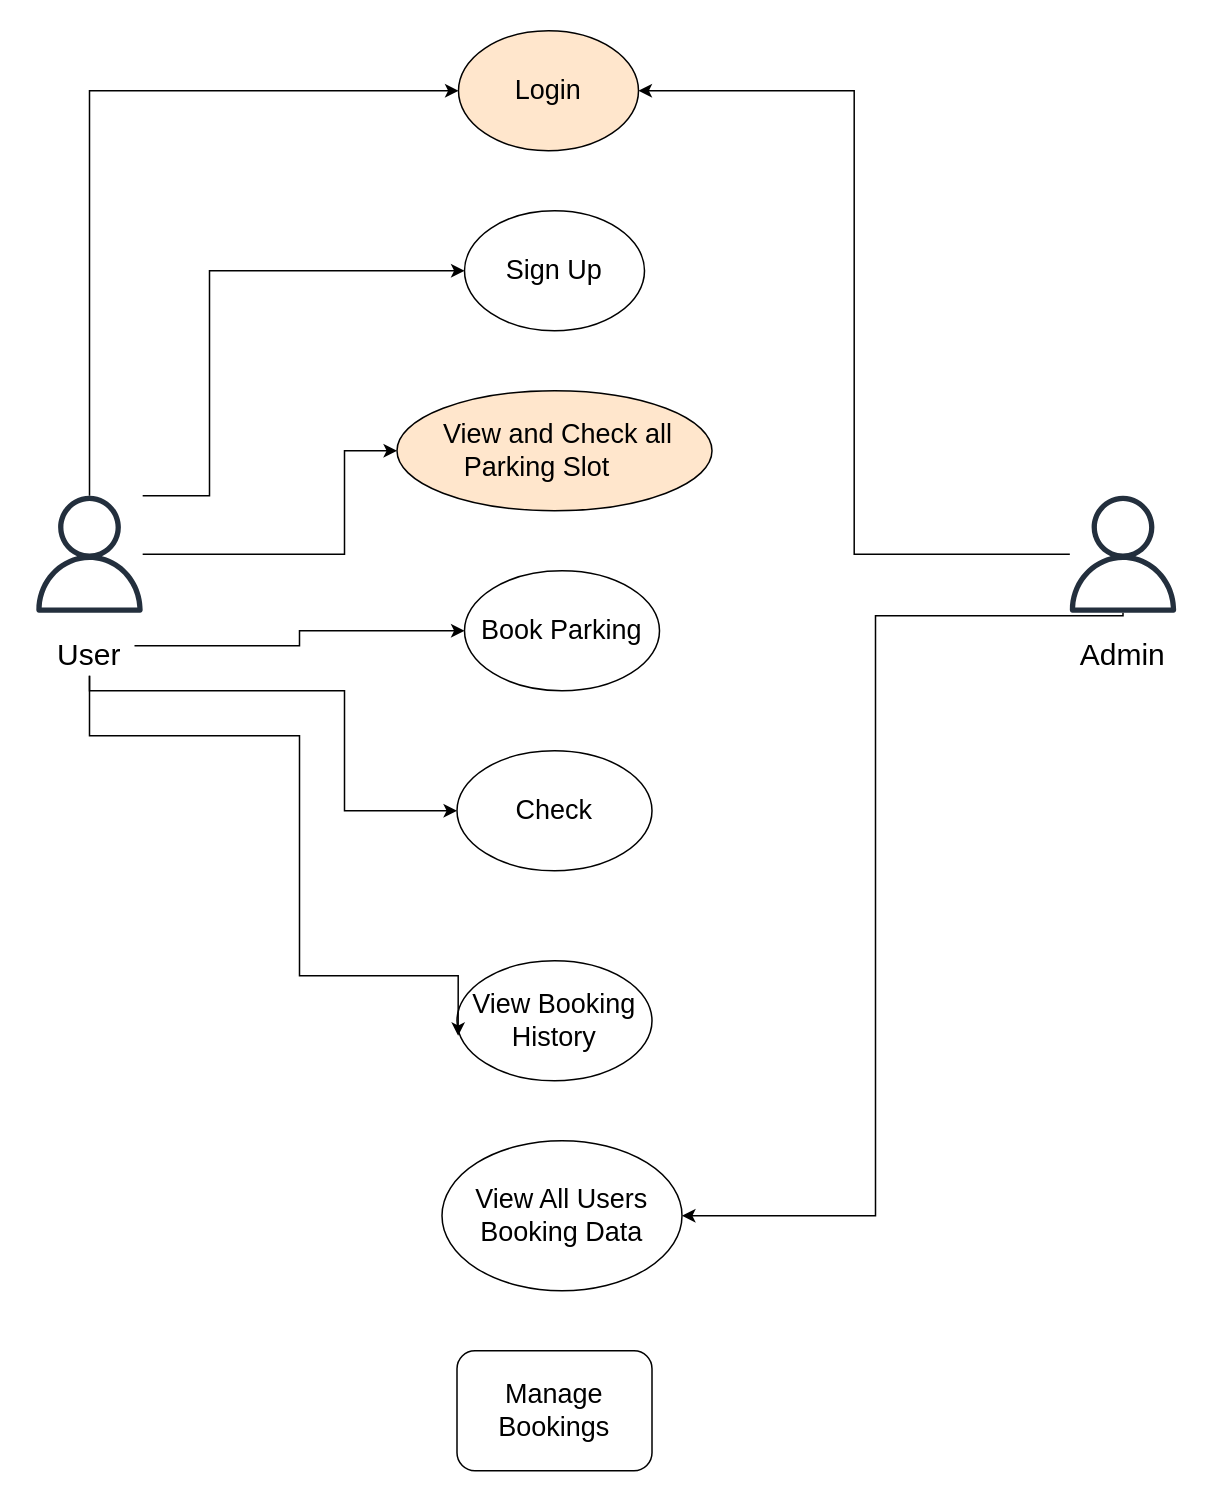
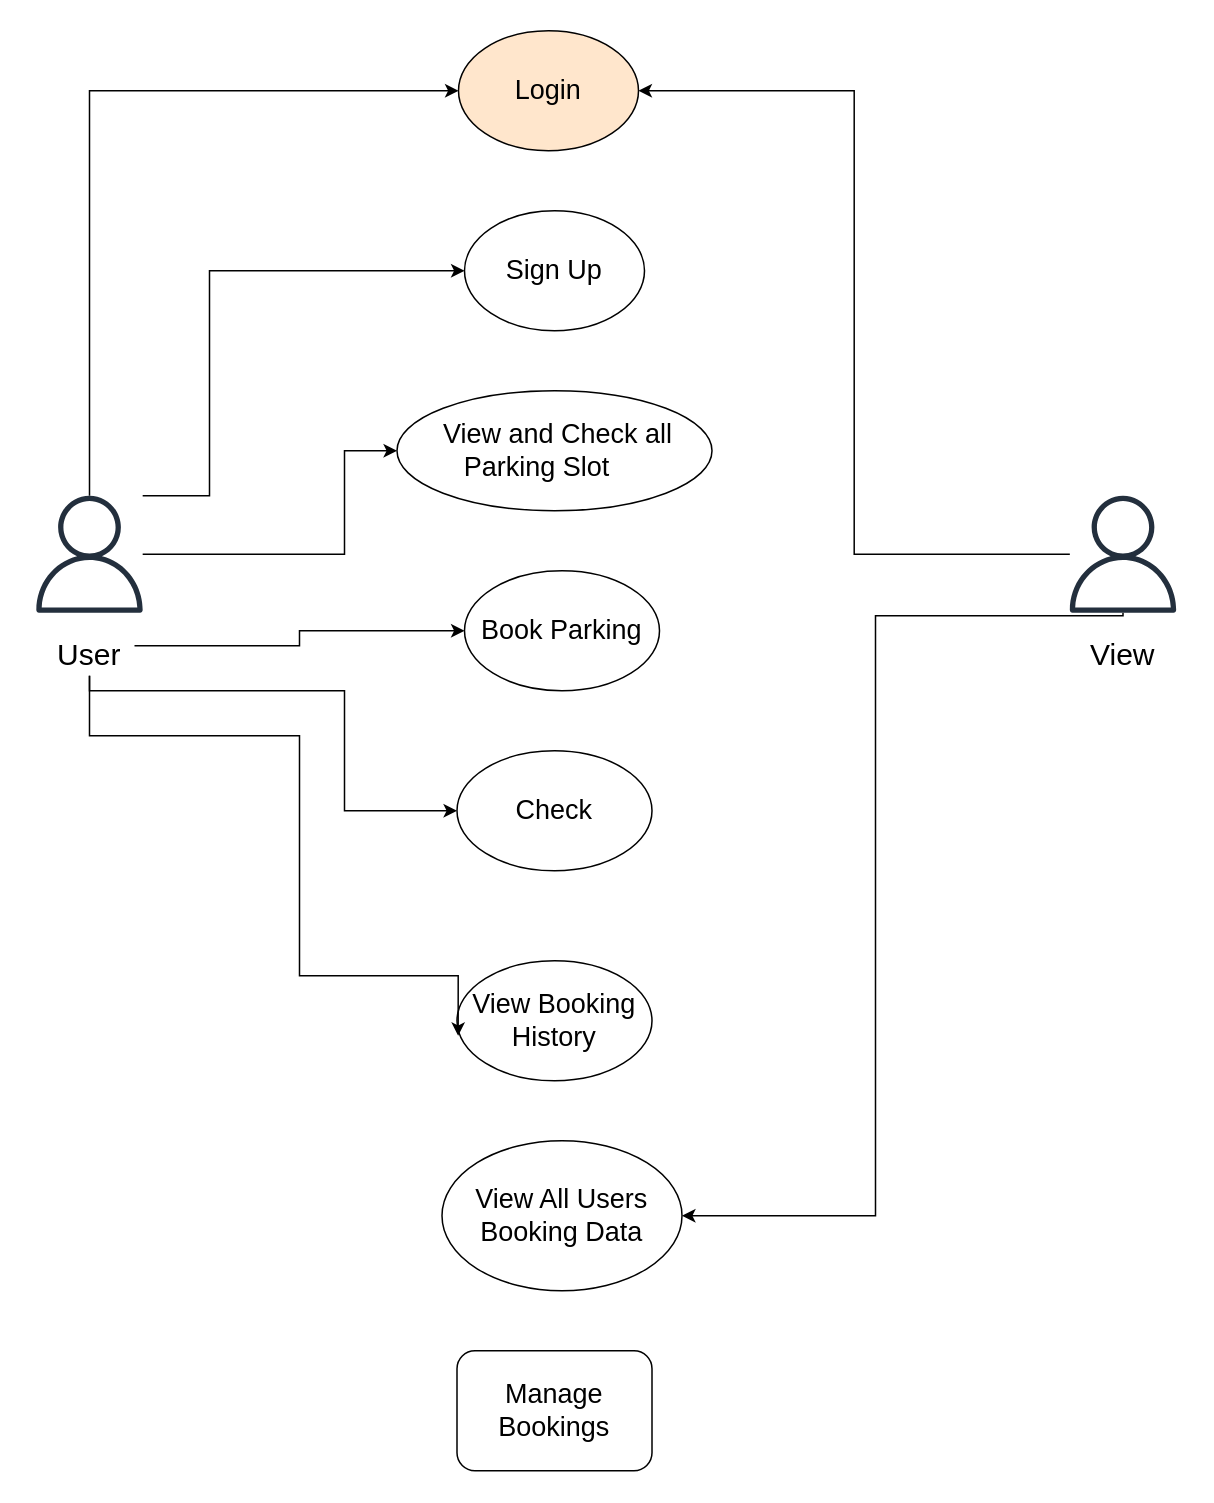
node "View and Check all Parking Slot": fillcolor #ffe6cc -> #ffffff
node "Admin": label "Admin" -> "View"
